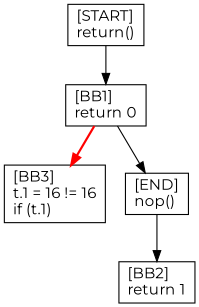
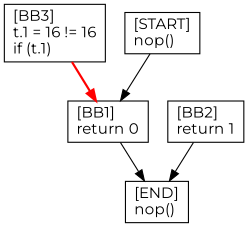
node "[START] return()": label "[START] return()" -> "[START] nop()"
edge "[BB1] return 0" -> "[BB3] t.1 = 16 != 16 if (t.1)": reversed
edge "[END] nop()" -> "[BB2] return 1": reversed
